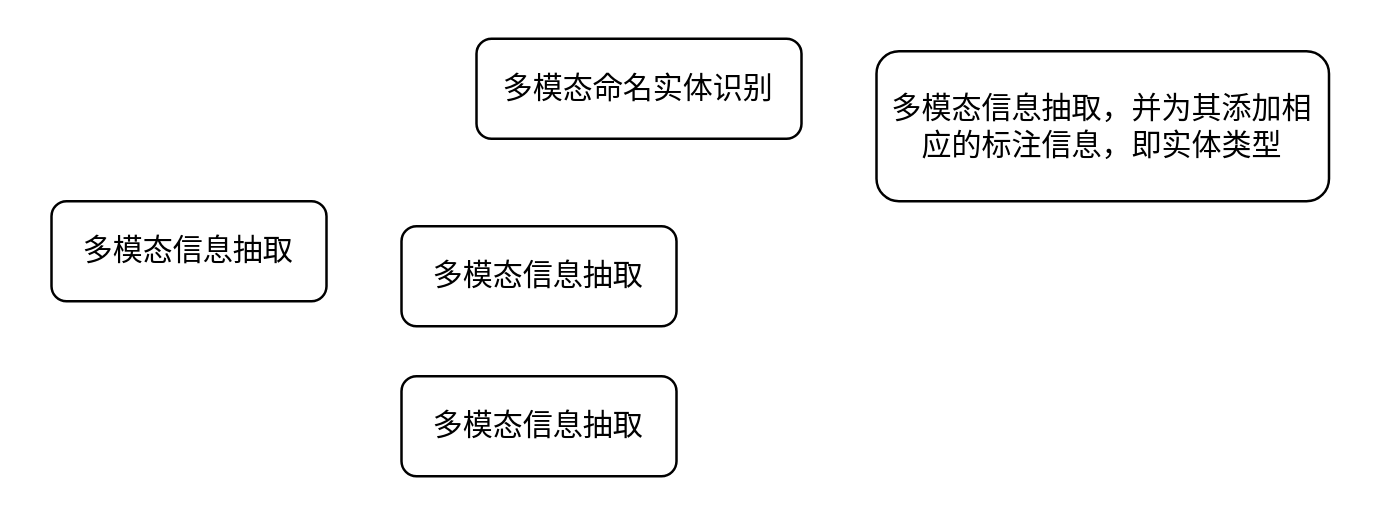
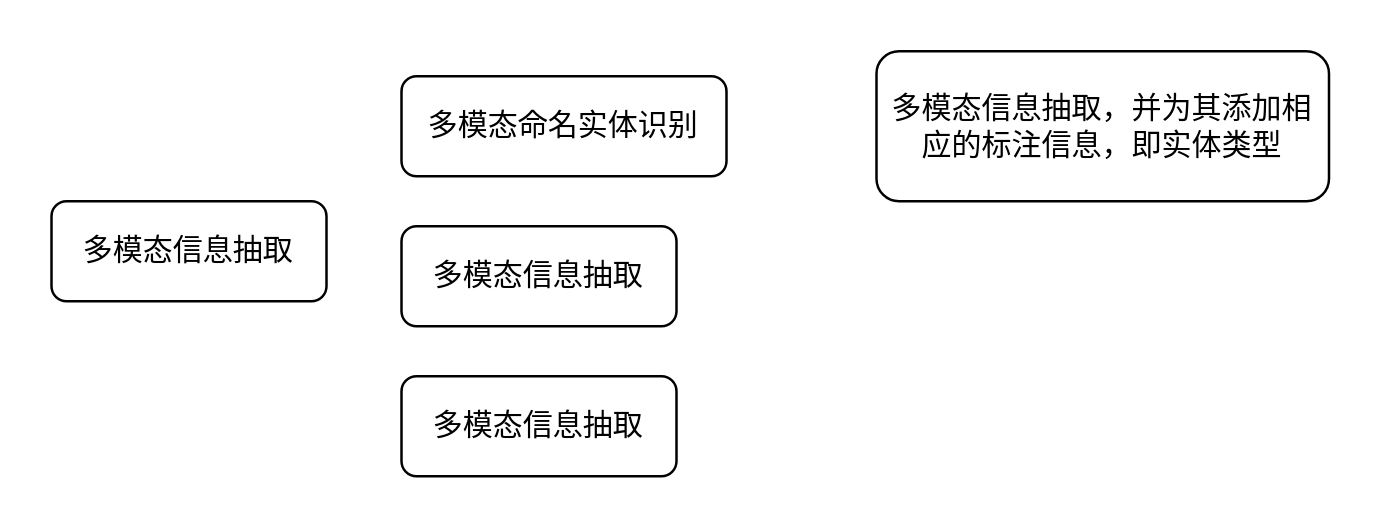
node "多模态命名实体识别": moved (639, 89) -> (564, 126)
